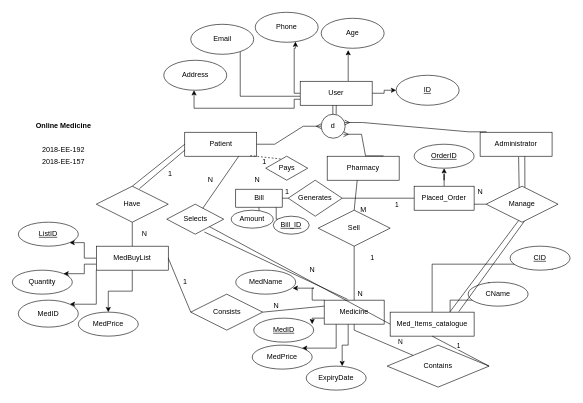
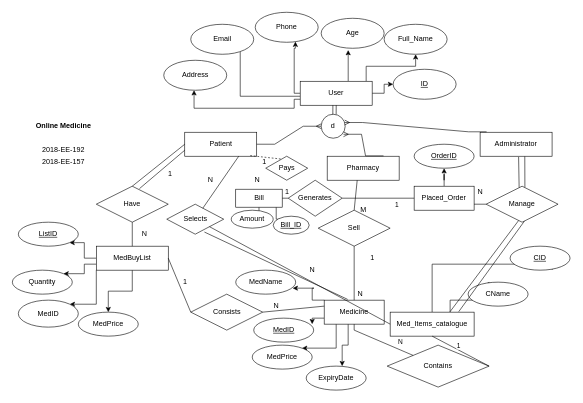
node "Full_Name": added
edge "User" -> "Full_Name": added
node "ID": moved (428, 90) -> (425, 84)
